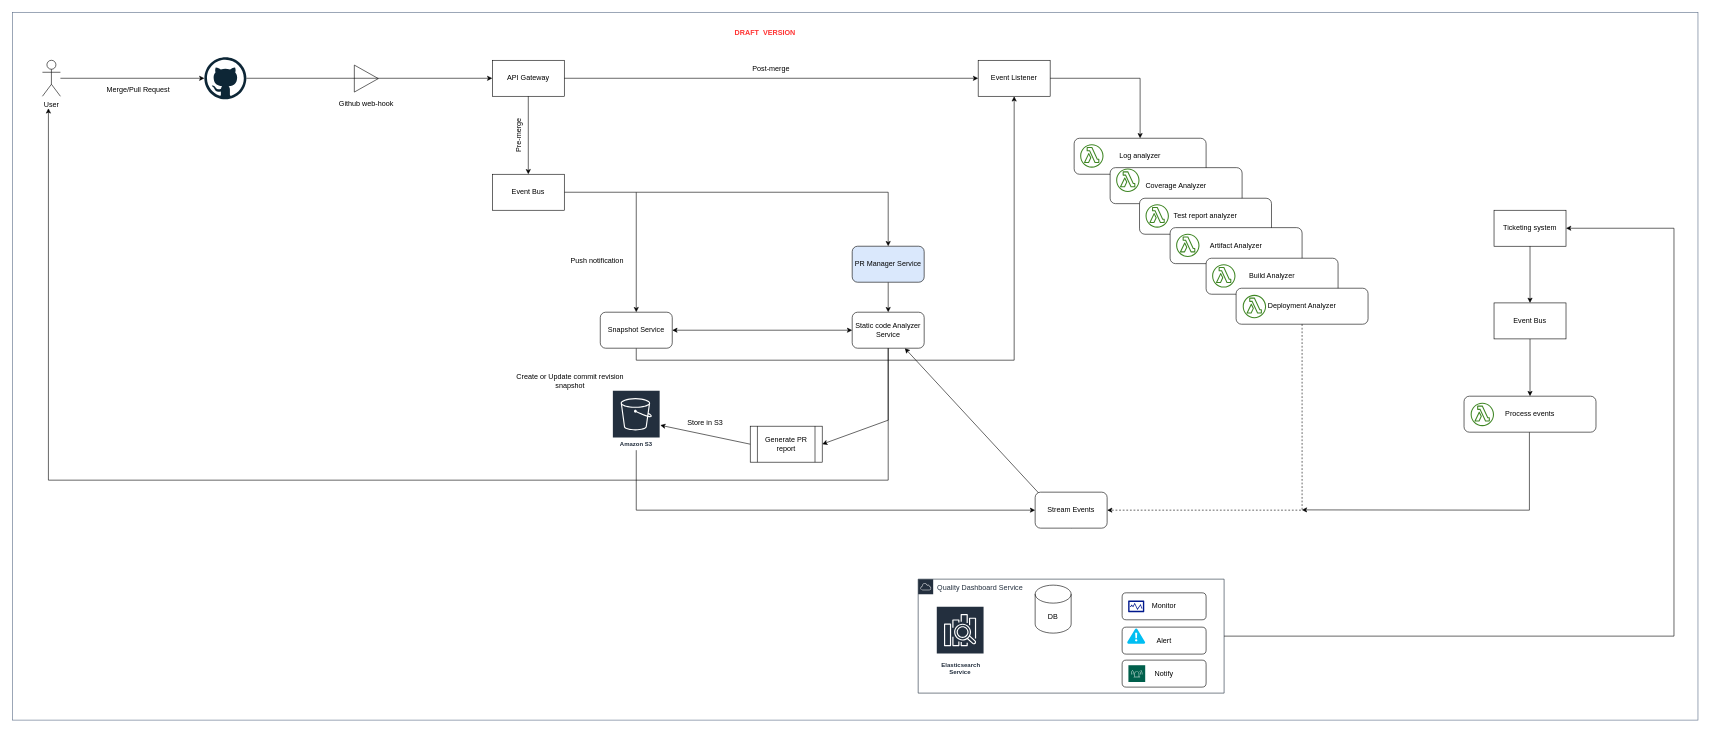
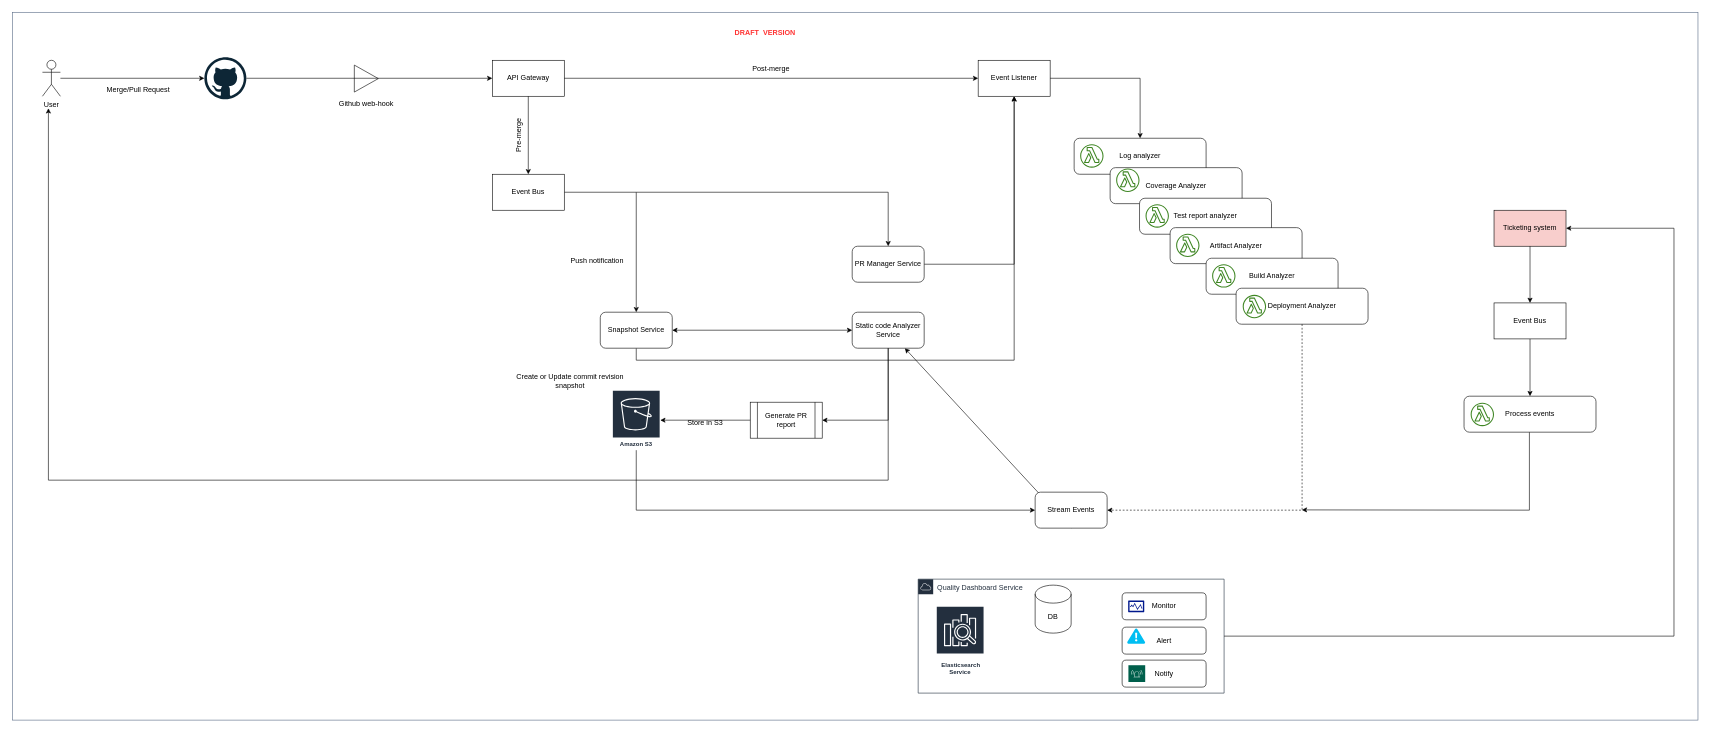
node "Ticketing system": fillcolor #ffffff -> #f8cecc
node "PR Manager Service": fillcolor #dae8fc -> #ffffff
edge "PR Manager Service" -> "Static code Analyzer Service": now "PR Manager Service" -> "Event Listener"
node "Generate PR report": moved (786, 444) -> (786, 420)
